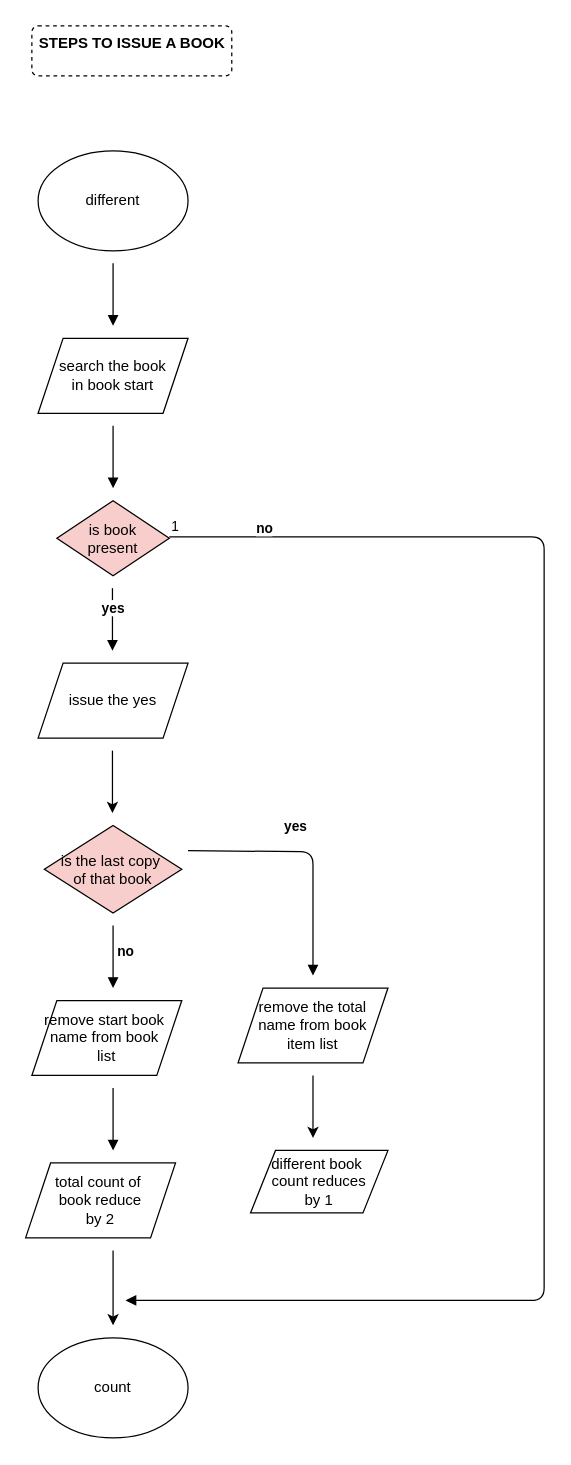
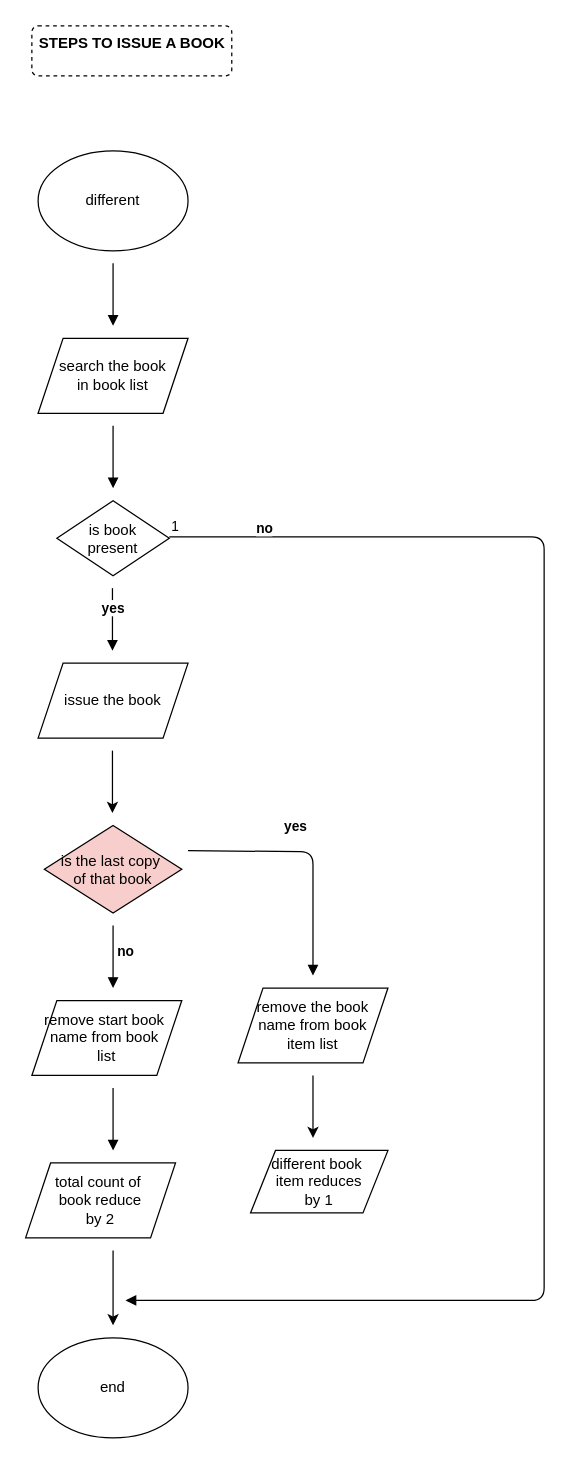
node "search the book in book start": label "search the book in book start" -> "search the book in book list"
node "is book present": fillcolor #f8cecc -> #ffffff
node "issue the yes": label "issue the yes" -> "issue the book"
node "remove the total name from book item list": label "remove the total name from book item list" -> "remove the book name from book item list"
node "different book count reduces by 1": label "different book count reduces by 1" -> "different book item reduces by 1"
node "count": label "count" -> "end"
